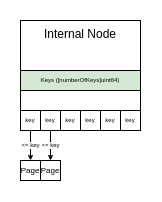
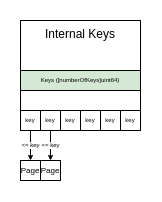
node "Internal Node": label "Internal Node" -> "Internal Keys"
